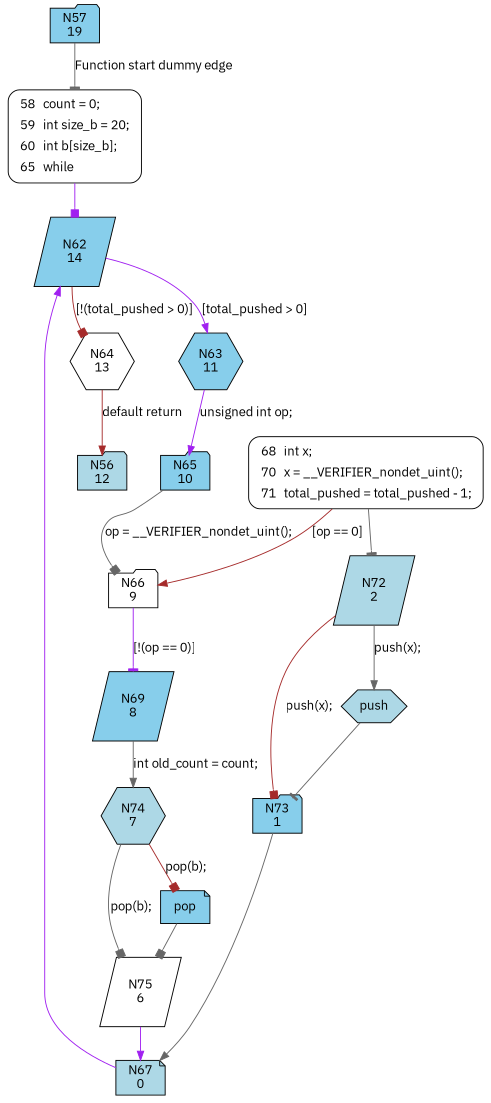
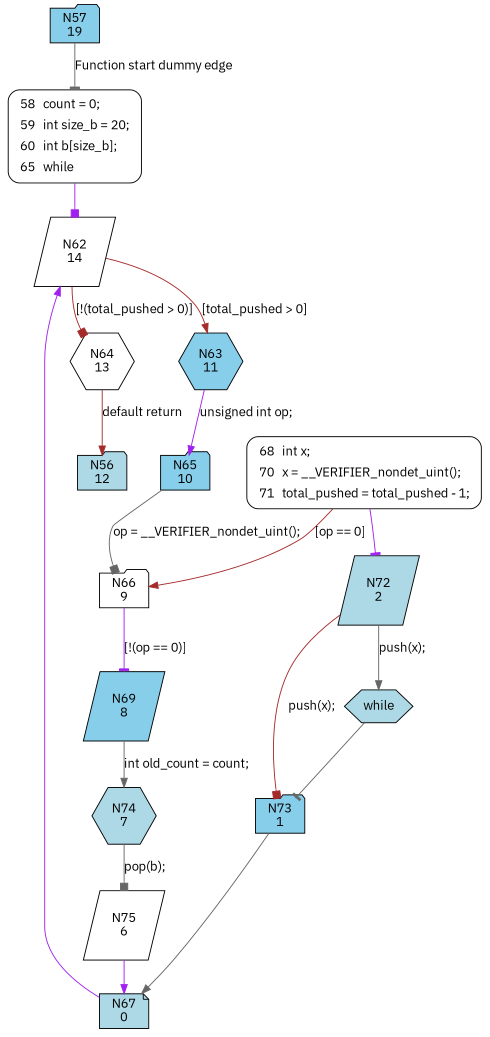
node "N62 14": fillcolor skyblue -> white
edge "N62 14" -> "N63 11": color purple -> brown
edge "68" -> "N72 2": color gray40 -> purple
node "push": label "push" -> "while"
node "pop": removed
